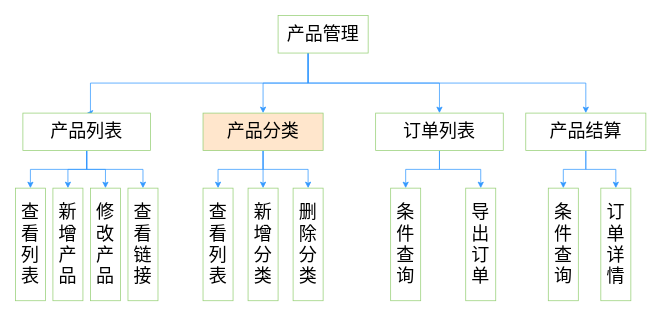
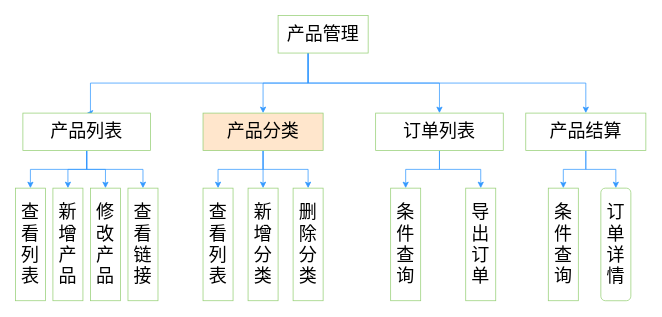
node "订单详情": shape rectangle -> rounded rectangle
